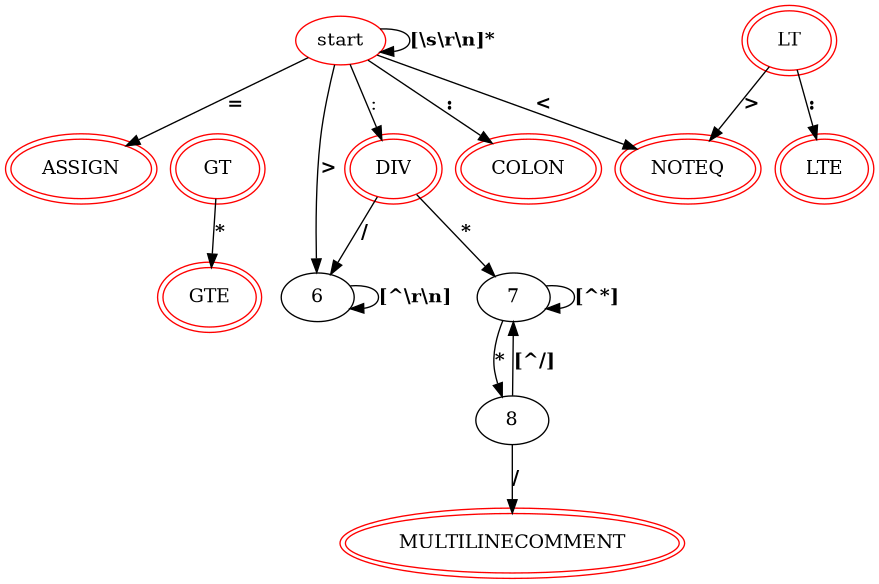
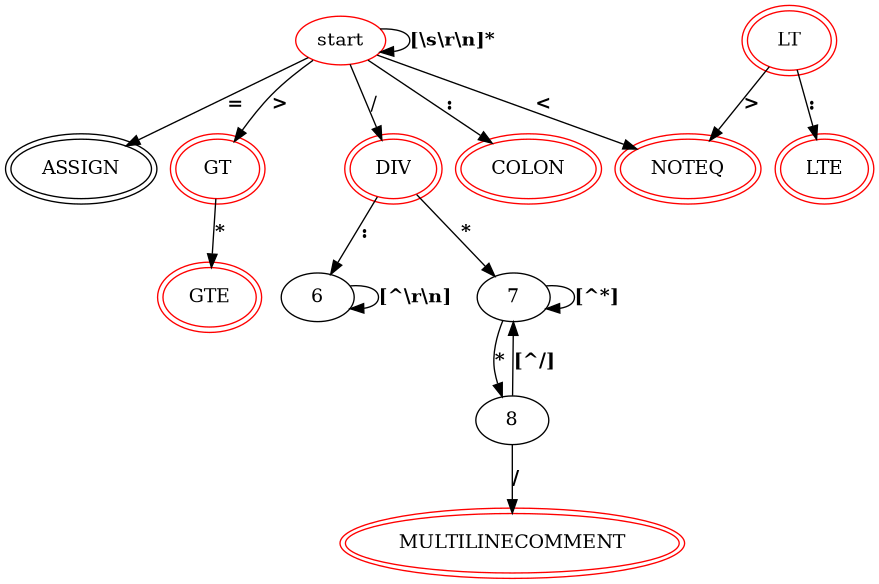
edge "start" -> "DIV": label ":" -> "/"
edge "start" -> "6": now "start" -> "GT"
node "ASSIGN": color red -> black
edge "DIV" -> "6": label "/" -> ":"
